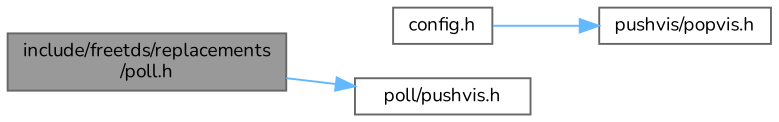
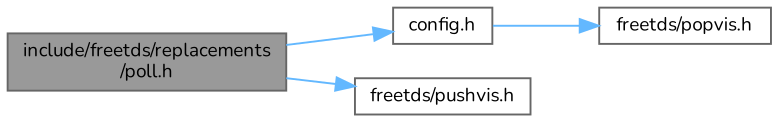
node "pushvis/popvis.h": label "pushvis/popvis.h" -> "freetds/popvis.h"
edge "include/freetds/replacements /poll.h" -> "config.h": added
node "poll/pushvis.h": label "poll/pushvis.h" -> "freetds/pushvis.h"
